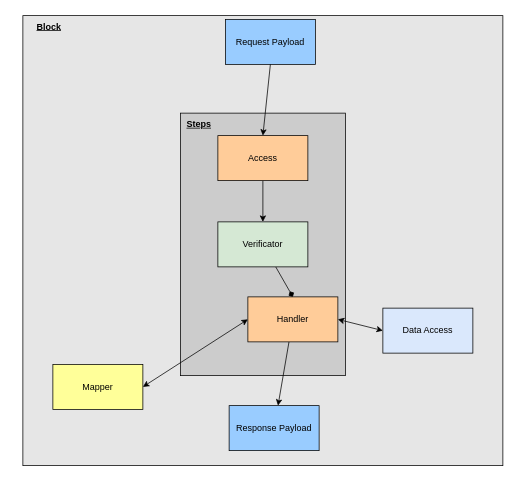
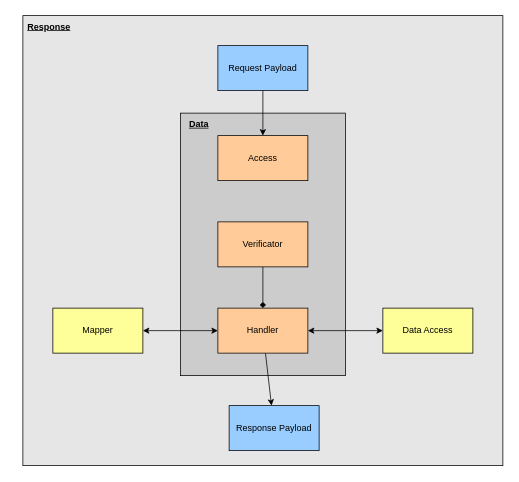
node "Block": label "Block" -> "Response"
node "Request Payload": moved (270, 42) -> (263, 68)
node "Steps": label "Steps" -> "Data"
edge "Access" -> "Verificator": removed
node "Verificator": fillcolor #d5e8d4 -> #ffcc99
node "Handler": moved (293, 319) -> (263, 330)
node "Data Access": fillcolor #dae8fc -> #ffff99
node "Mapper": moved (98, 387) -> (98, 330)
